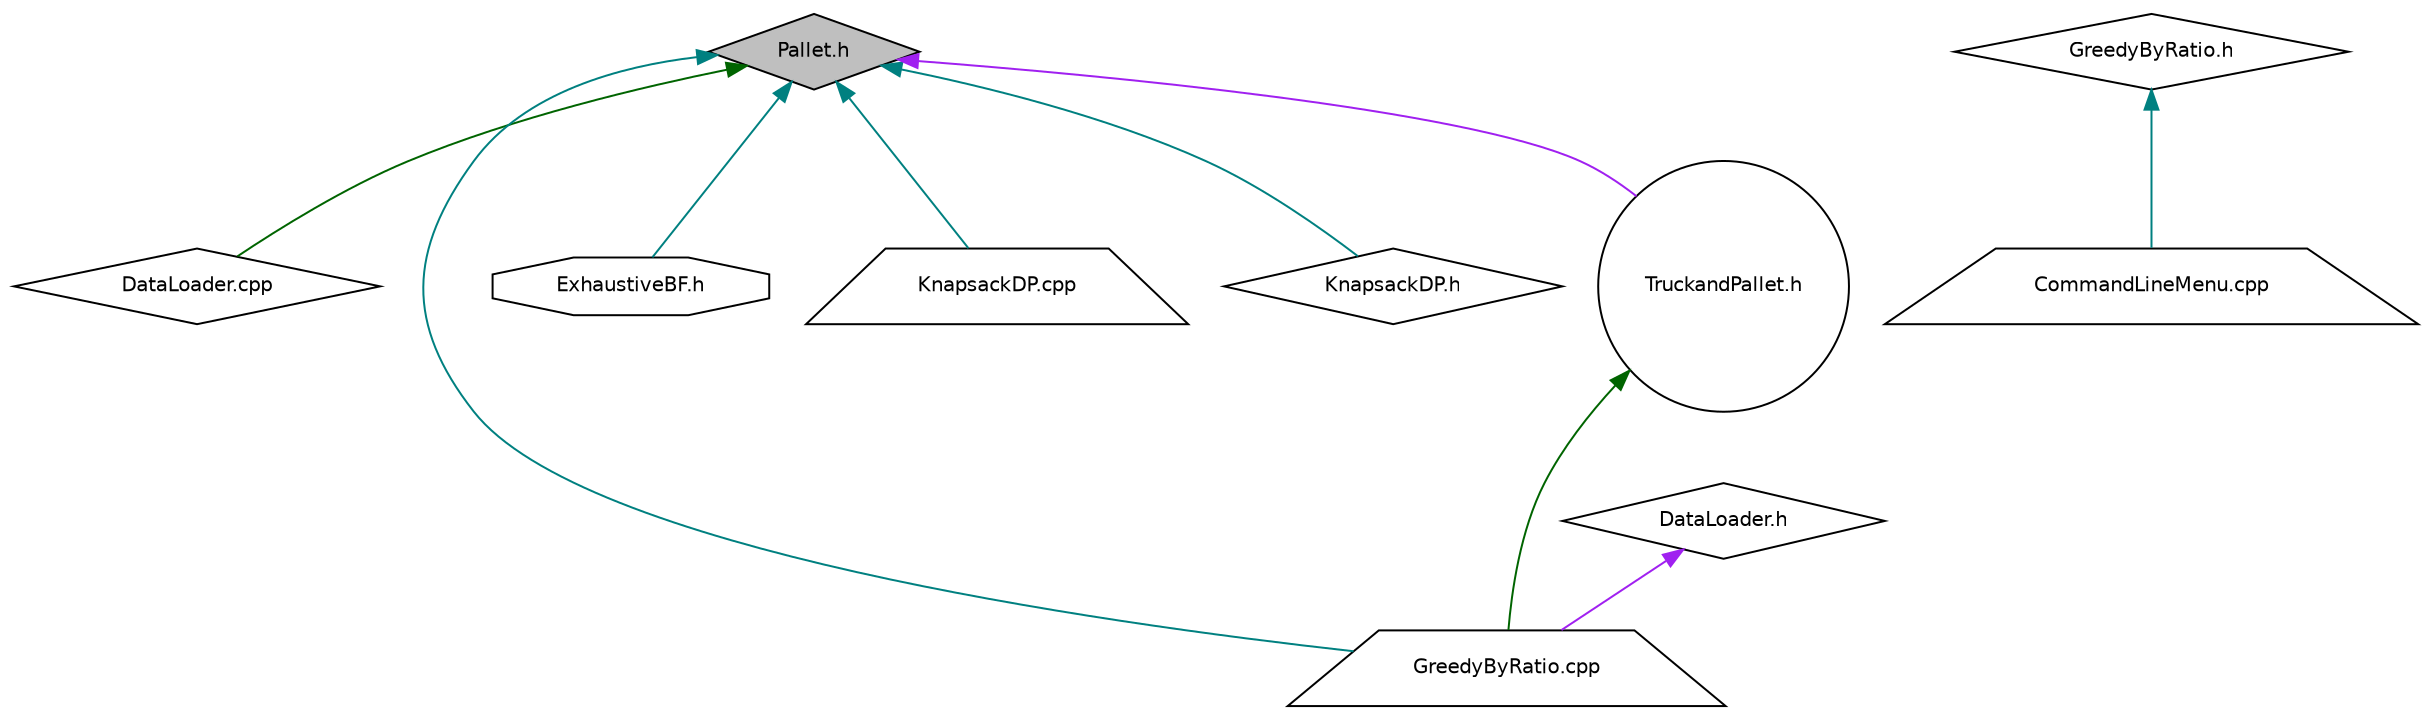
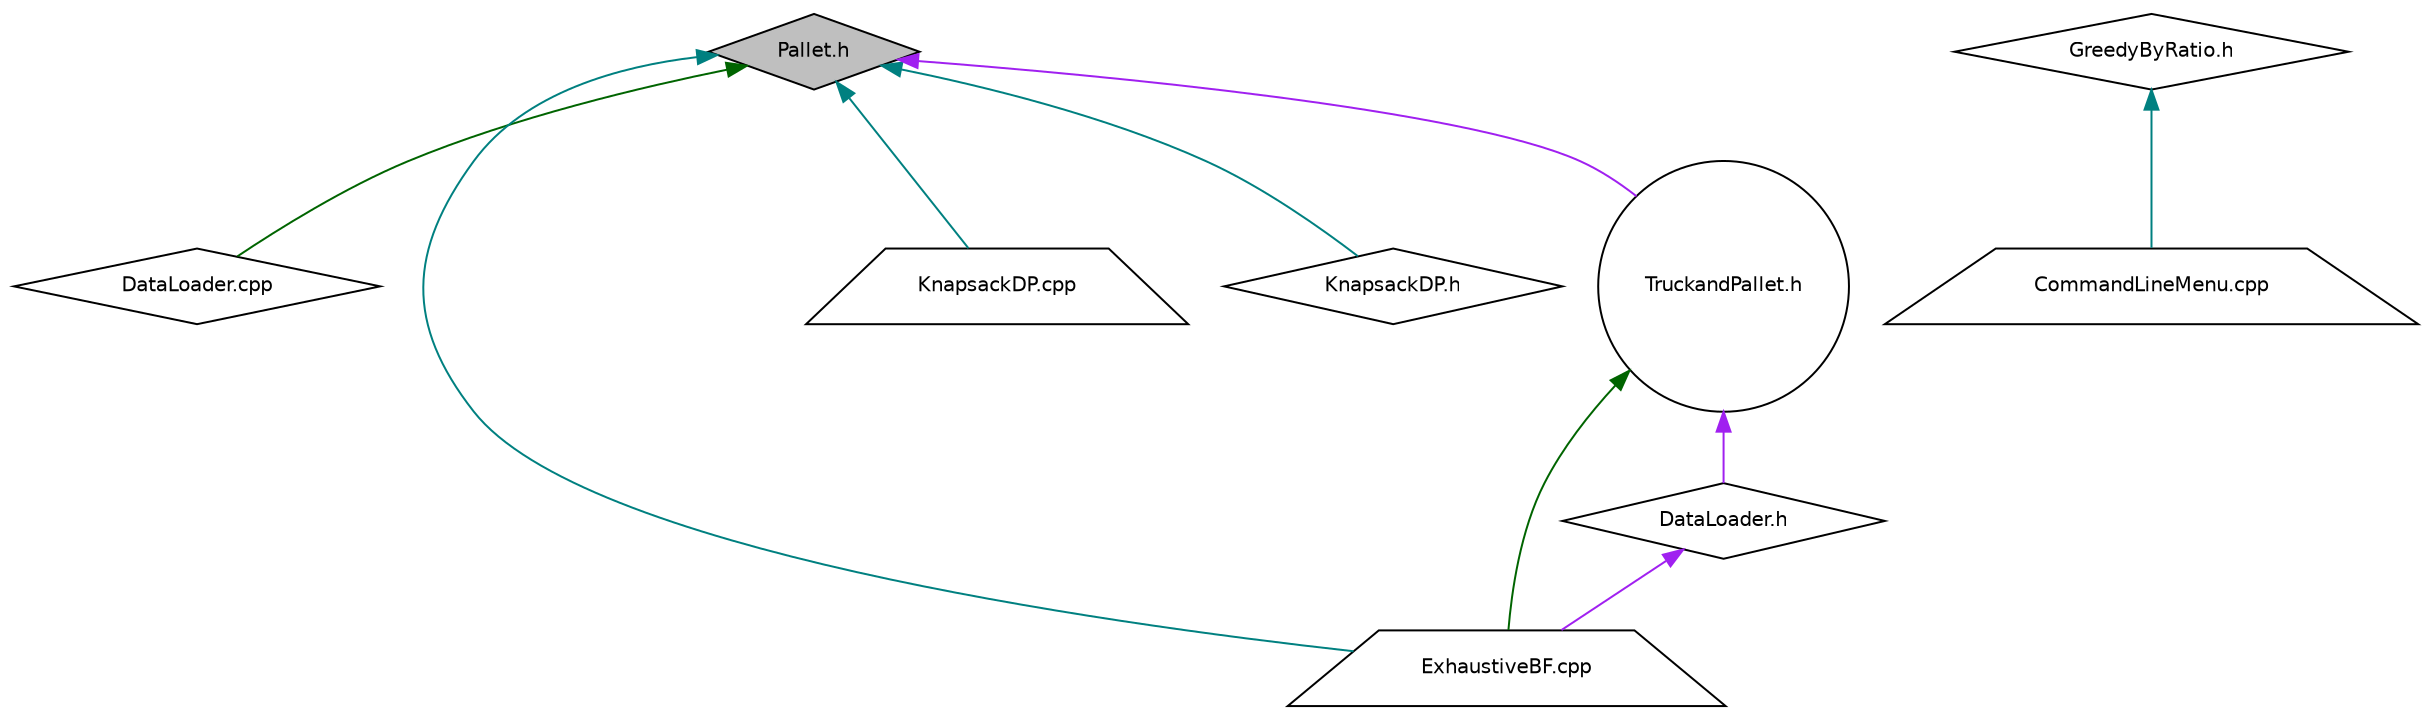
node "ExhaustiveBF.h": removed
edge "DataLoader.h" -> "TruckandPallet.h": added
node "GreedyByRatio.cpp": label "GreedyByRatio.cpp" -> "ExhaustiveBF.cpp"
